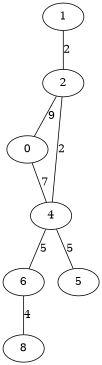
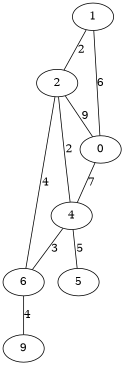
edge "1" -- "0": added, label "6"
edge "2" -- "6": added, label "4"
edge "4" -- "6": label "5" -> "3"
node "8": label "8" -> "9"
